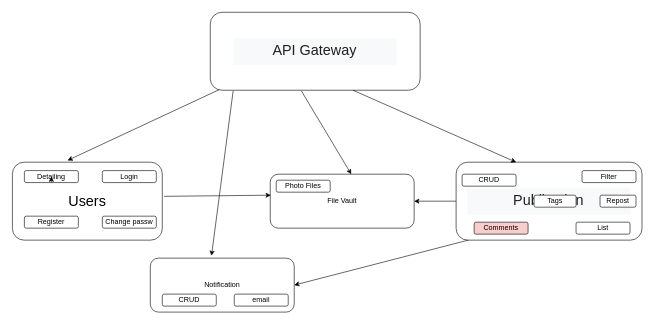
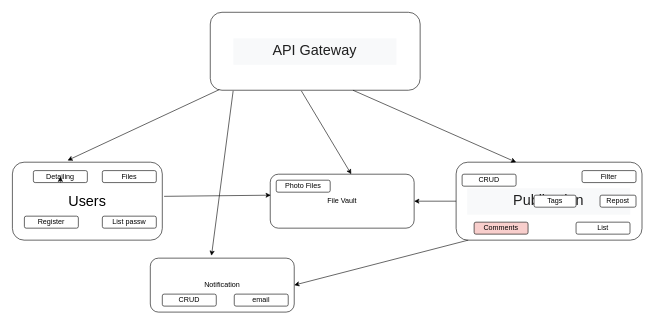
node "Detailing": moved (51, 177) -> (60, 177)
node "Login": label "Login" -> "Files"
node "Change passw": label "Change passw" -> "List passw"
